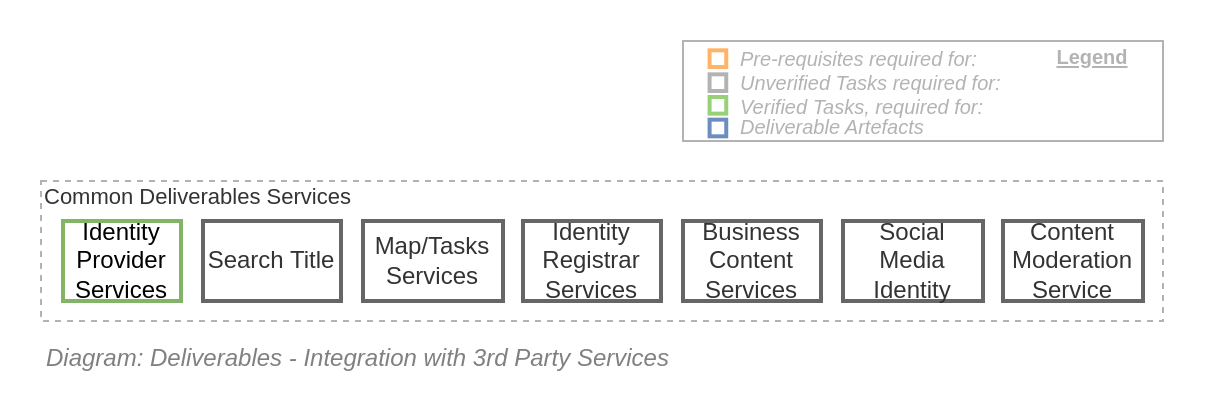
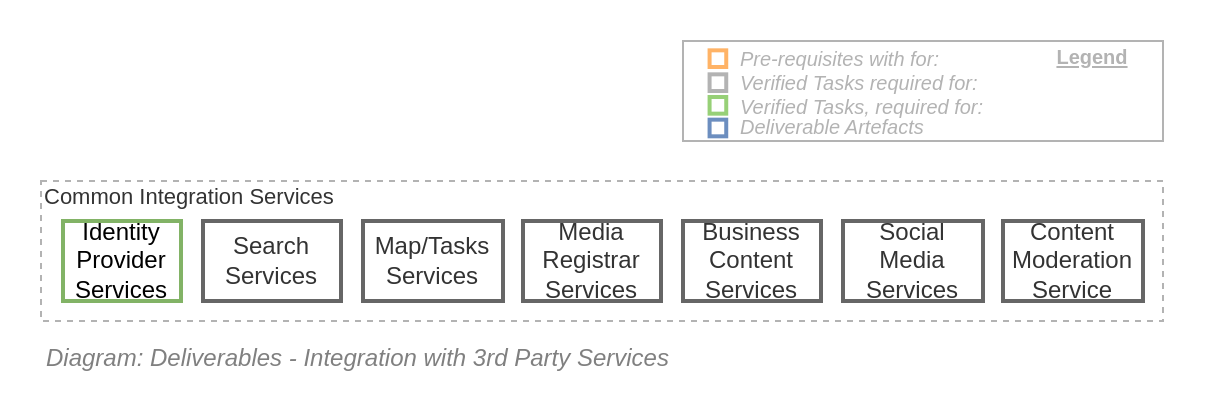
node "Pre-requisites required for:": label "Pre-requisites required for:" -> "Pre-requisites with for:"
node "Unverified Tasks required for:": label "Unverified Tasks required for:" -> "Verified Tasks required for:"
node "Common Deliverables Services": label "Common Deliverables Services" -> "Common Integration Services"
node "Search Title": label "Search Title" -> "Search Services"
node "Identity Registrar Services": label "Identity Registrar Services" -> "Media Registrar Services"
node "Social Media Identity": label "Social Media Identity" -> "Social Media Services"
